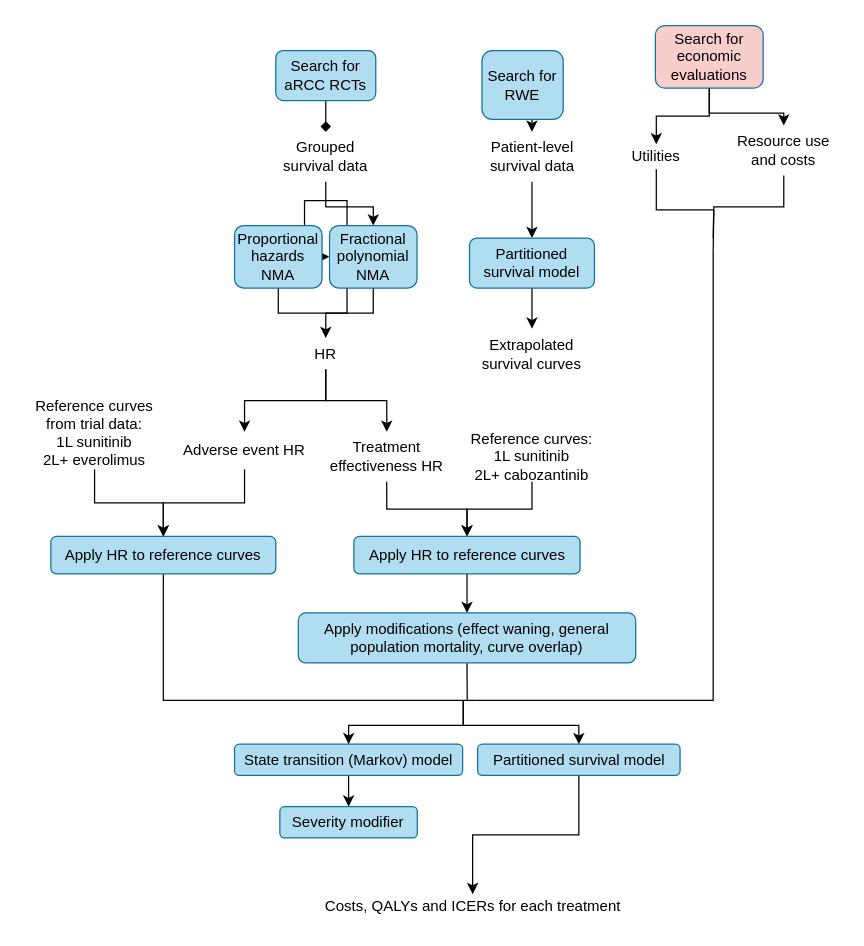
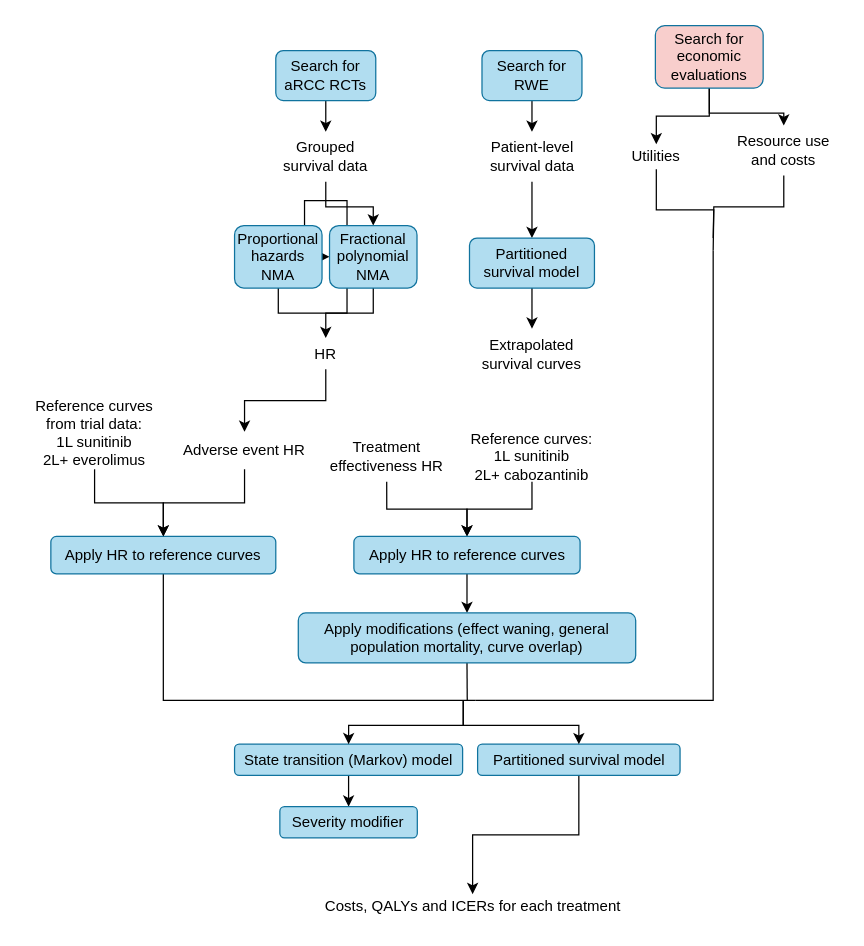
node "Search for RWE": size 81x69 -> 100x50
edge "Search for aRCC RCTs" -> "Grouped survival data": arrowhead diamond -> classic
edge "HR" -> "Treatment effectiveness HR": removed
